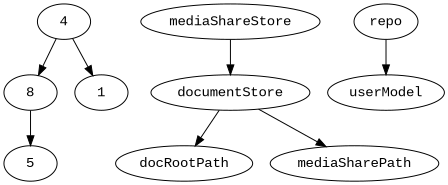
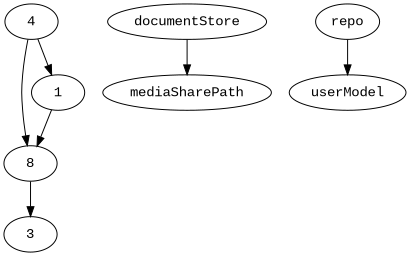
node "mediaShareStore": removed
edge "1" -> "8": added
node "5": label "5" -> "3"
node "docRootPath": removed
